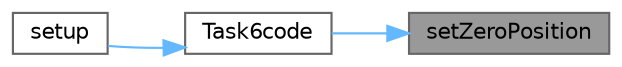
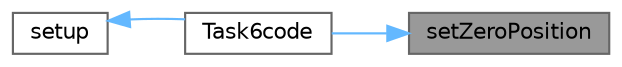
edge "setup" -> "Task6code": reversed
